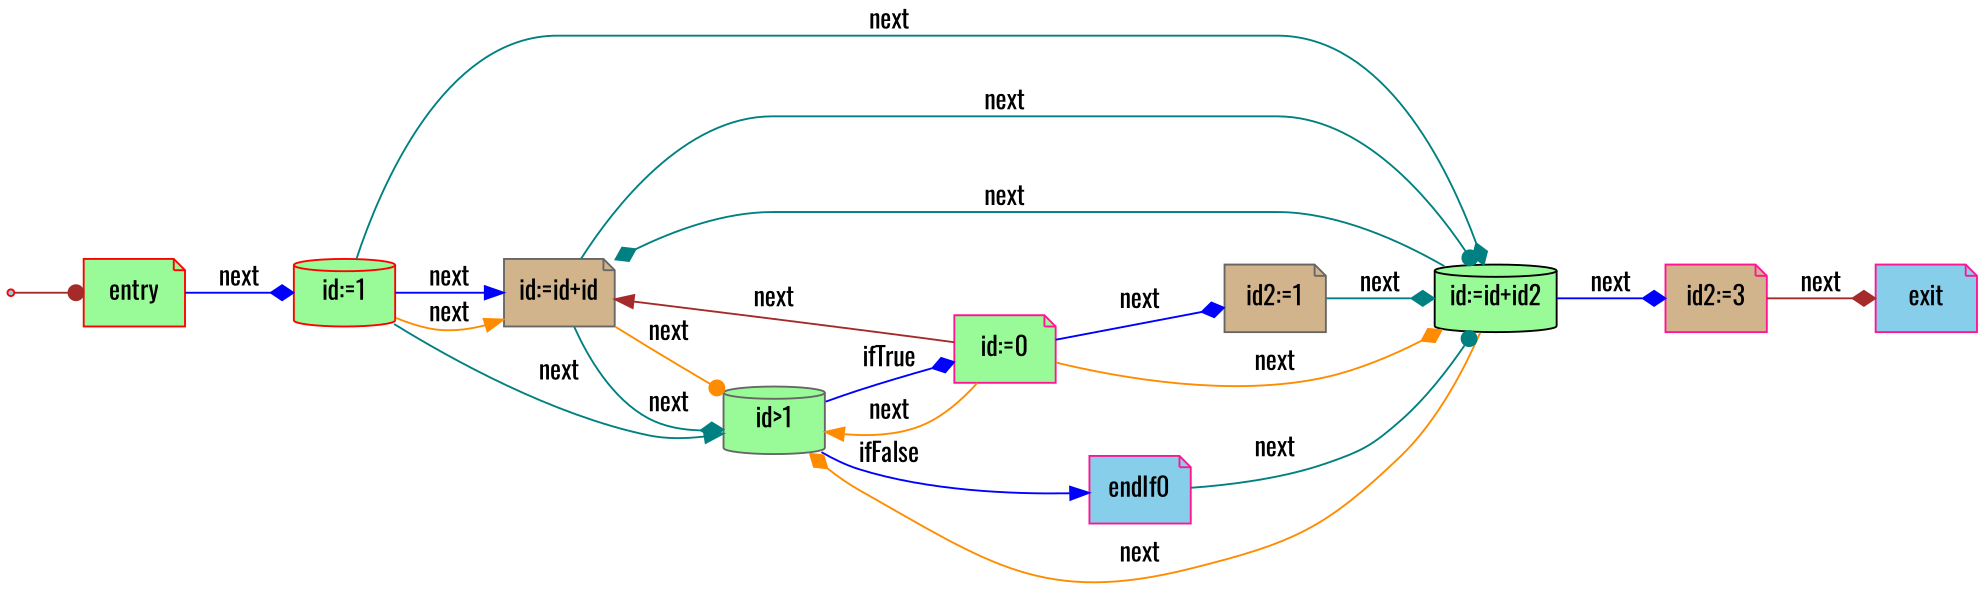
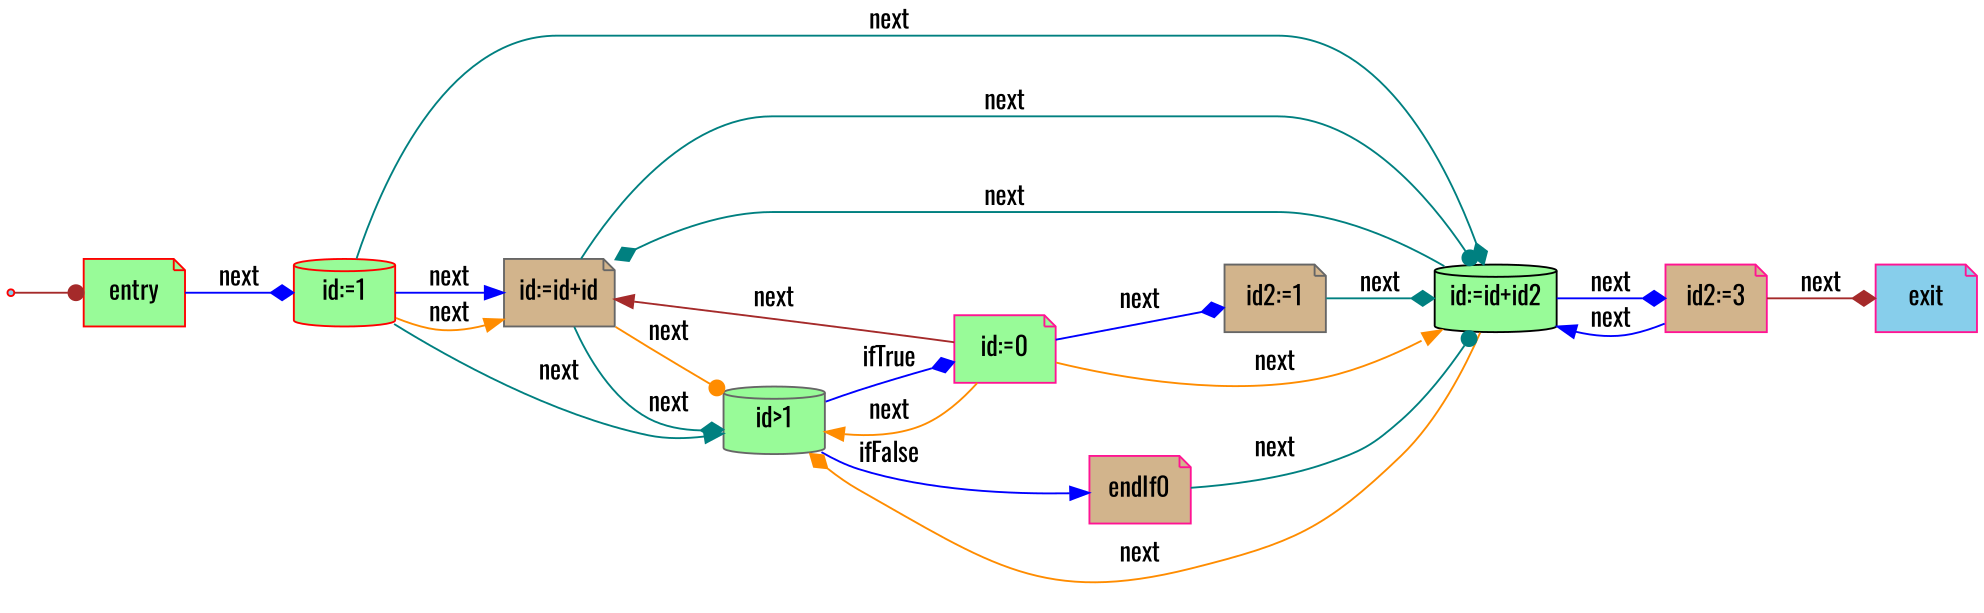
edge "id2:=3" -> "id:=id+id2": added, label "next"
edge "id:=0" -> "id:=id+id2": arrowhead diamond -> normal
node "endIf0": fillcolor skyblue -> tan
